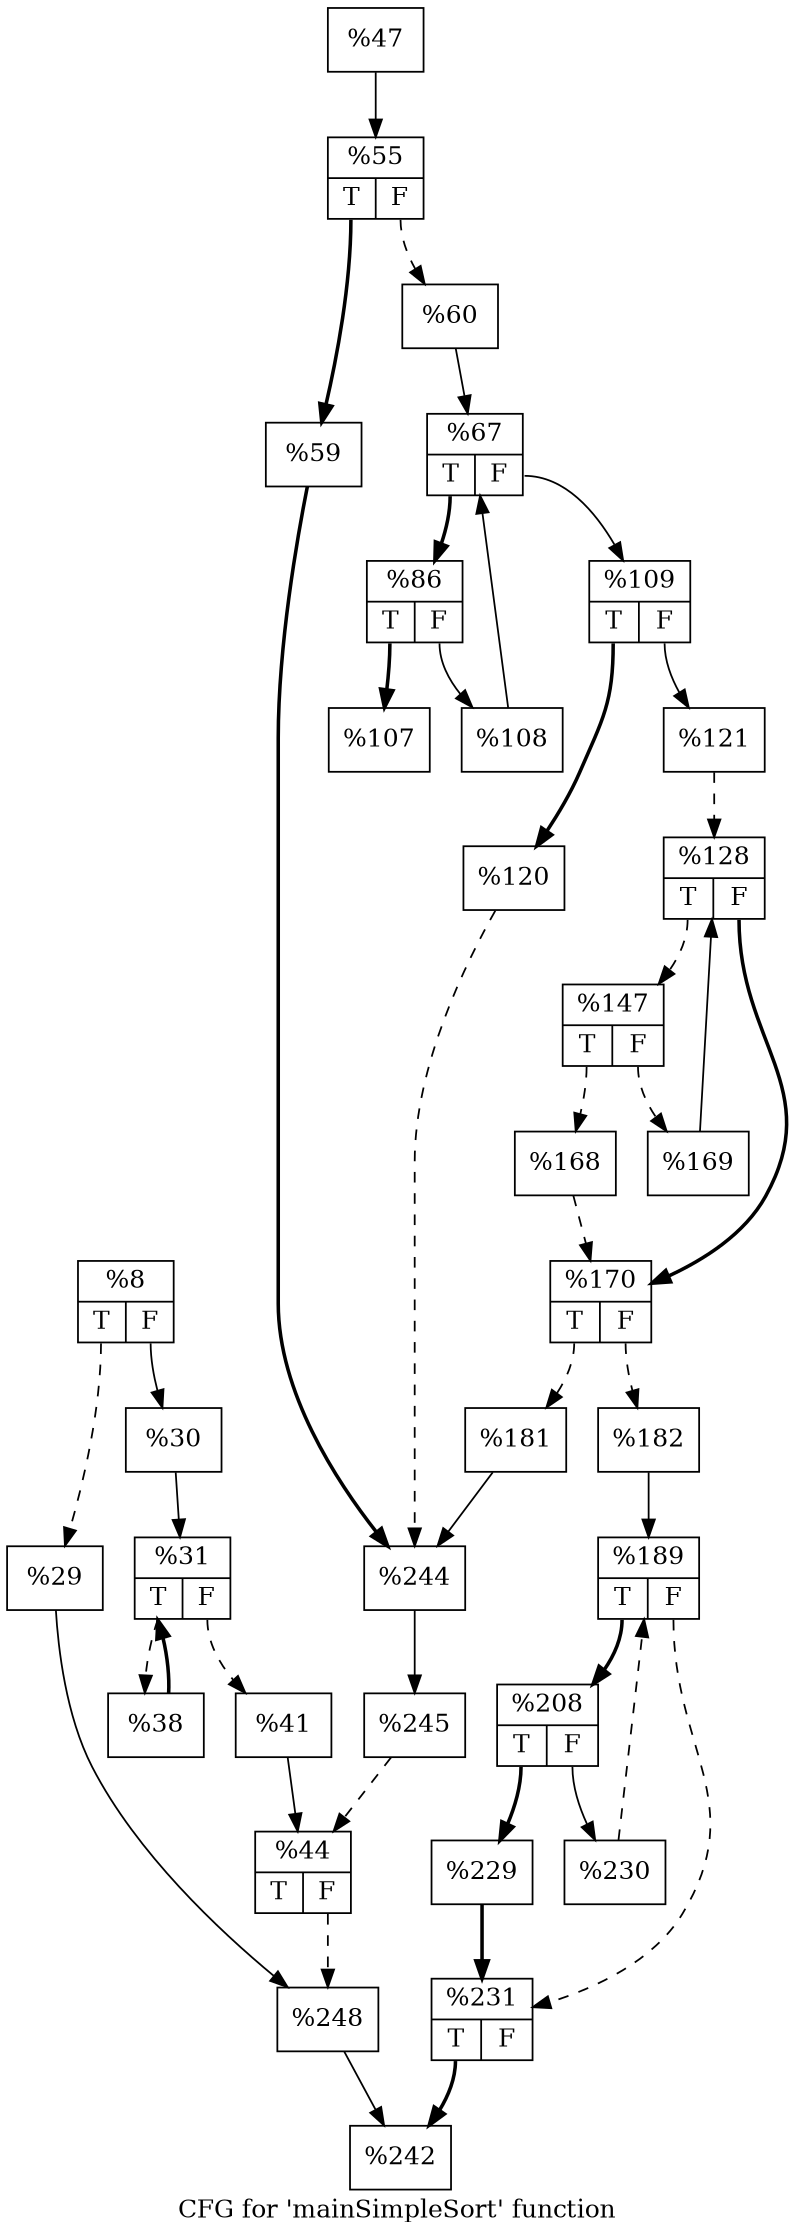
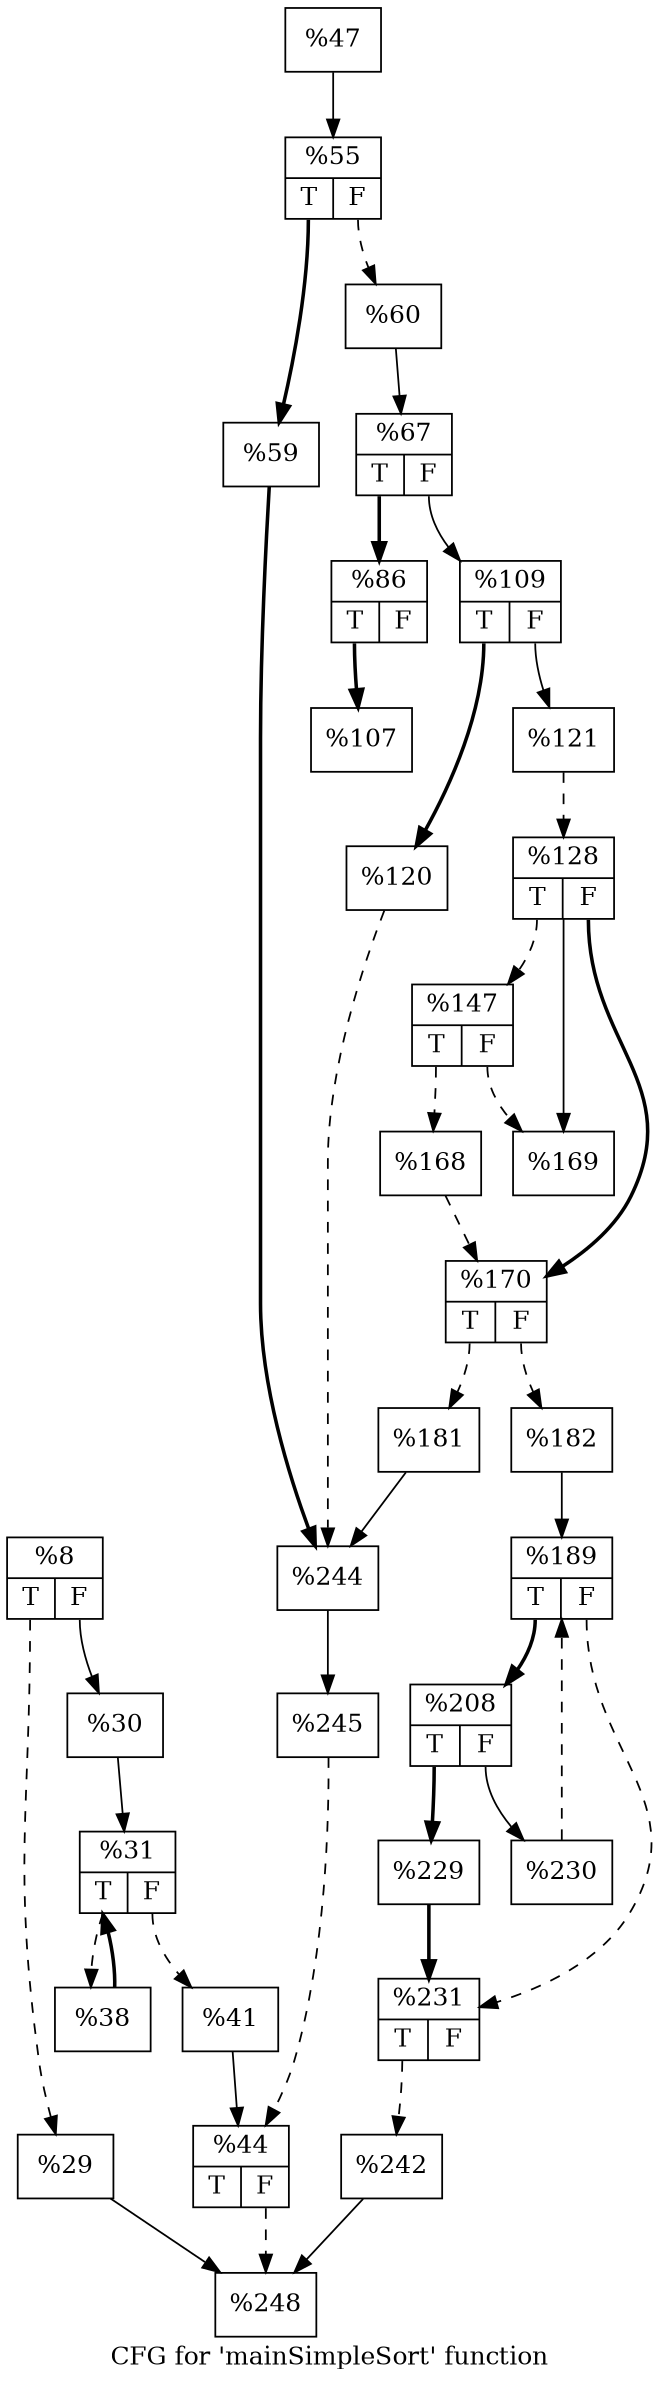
node "%108": removed
edge "%169" -> "%128": reversed
edge "%248" -> "%242": reversed
edge "%231" -> "%242": style bold -> dashed
